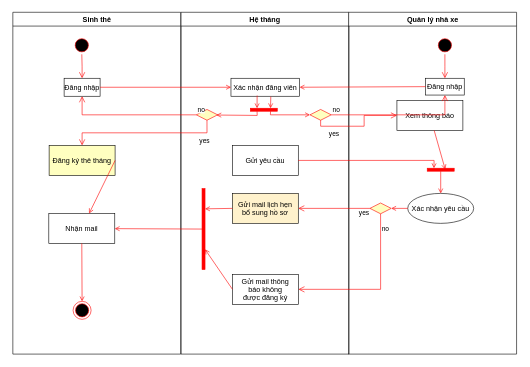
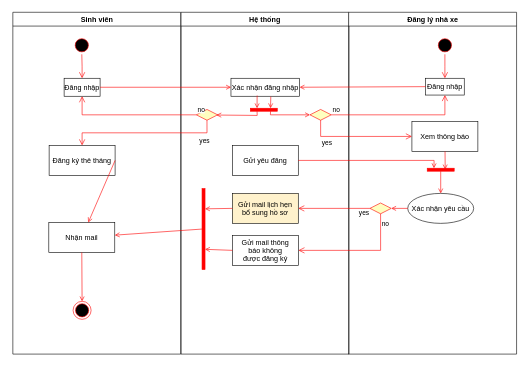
node "Sinh thẻ": label "Sinh thẻ" -> "Sinh viên"
node "Hệ tháng": label "Hệ tháng" -> "Hệ thống"
node "Quản lý nhà xe": label "Quản lý nhà xe" -> "Đăng lý nhà xe"
node "Xác nhận đăng viên": label "Xác nhận đăng viên" -> "Xác nhận đăng nhập"
node "Xem thông báo": moved (430, 116) -> (445, 137)
node "Đăng ký thẻ tháng": fillcolor #ffffc0 -> #ffffff
node "Gửi yêu cầu": label "Gửi yêu cầu" -> "Gửi yêu đăng"
node "Nhận mail": moved (82, 229) -> (82, 238)
node "Gửi mail thông báo không được đăng ký": moved (265, 290) -> (265, 251)
